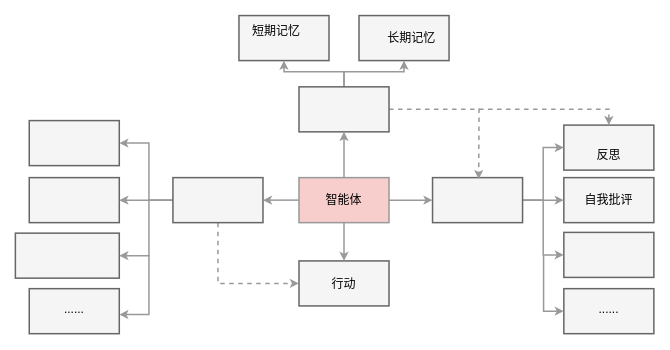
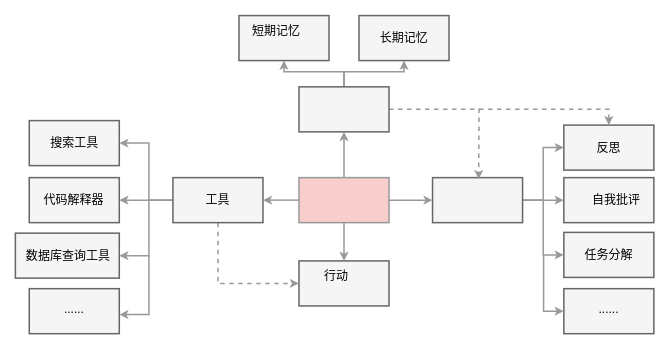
node "长期记忆": moved (411, 38) -> (404, 38)
node "搜索工具": added
node "反思": moved (609, 155) -> (609, 147)
node "代码解释器": added
node "工具": added
node "智能体": removed
node "自我批评": moved (609, 200) -> (616, 200)
node "数据库查询工具": added
node "任务分解": added
node "行动": moved (344, 283) -> (336, 276)
